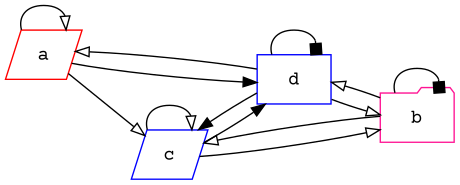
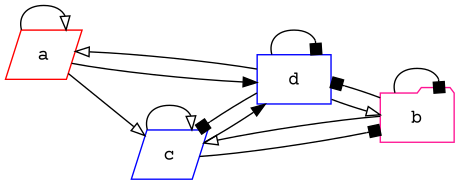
edge "b" -> "d": arrowhead onormal -> box
edge "d" -> "c": arrowhead normal -> box
edge "c" -> "b": arrowhead onormal -> box
